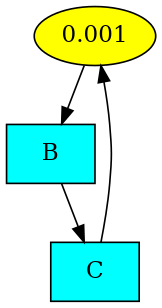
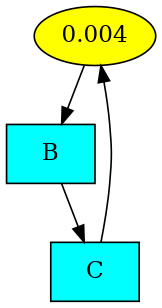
node "0.001": label "0.001" -> "0.004"
